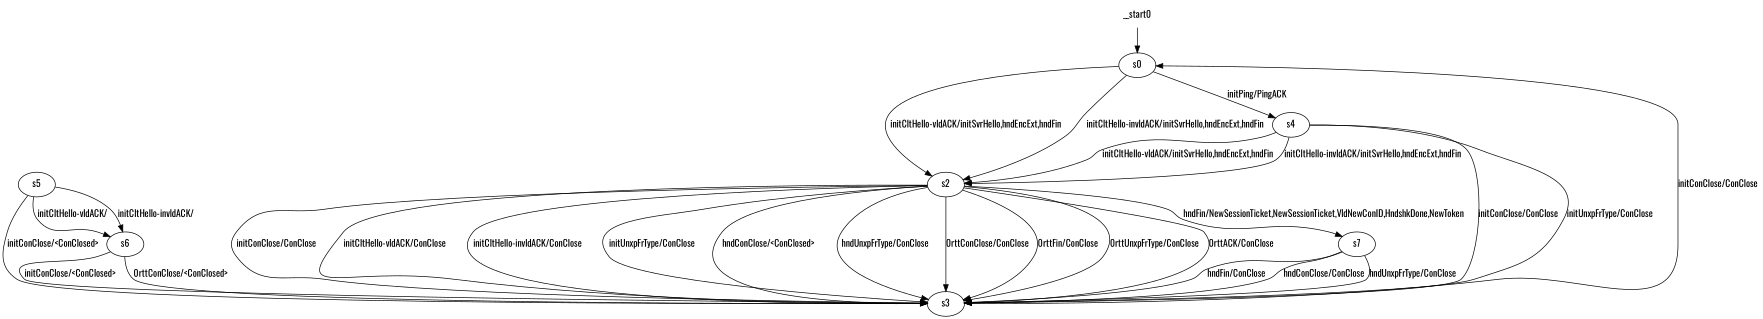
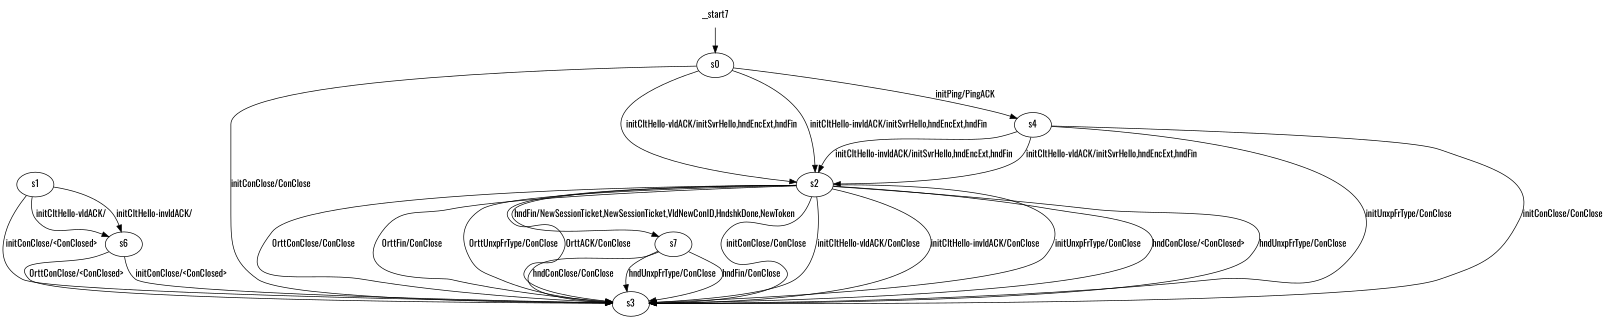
node "__start0": label "__start0" -> "__start7"
node "s5": label "s5" -> "s1"
edge "s3" -> "s0": reversed
